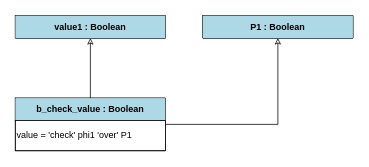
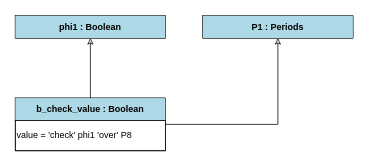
node "value1 : Boolean": label "value1 : Boolean" -> "phi1 : Boolean"
node "P1 : Boolean": label "P1 : Boolean" -> "P1 : Periods"
node "value = 'check' phi1 'over' P1": label "value = 'check' phi1 'over' P1" -> "value = 'check' phi1 'over' P8"
